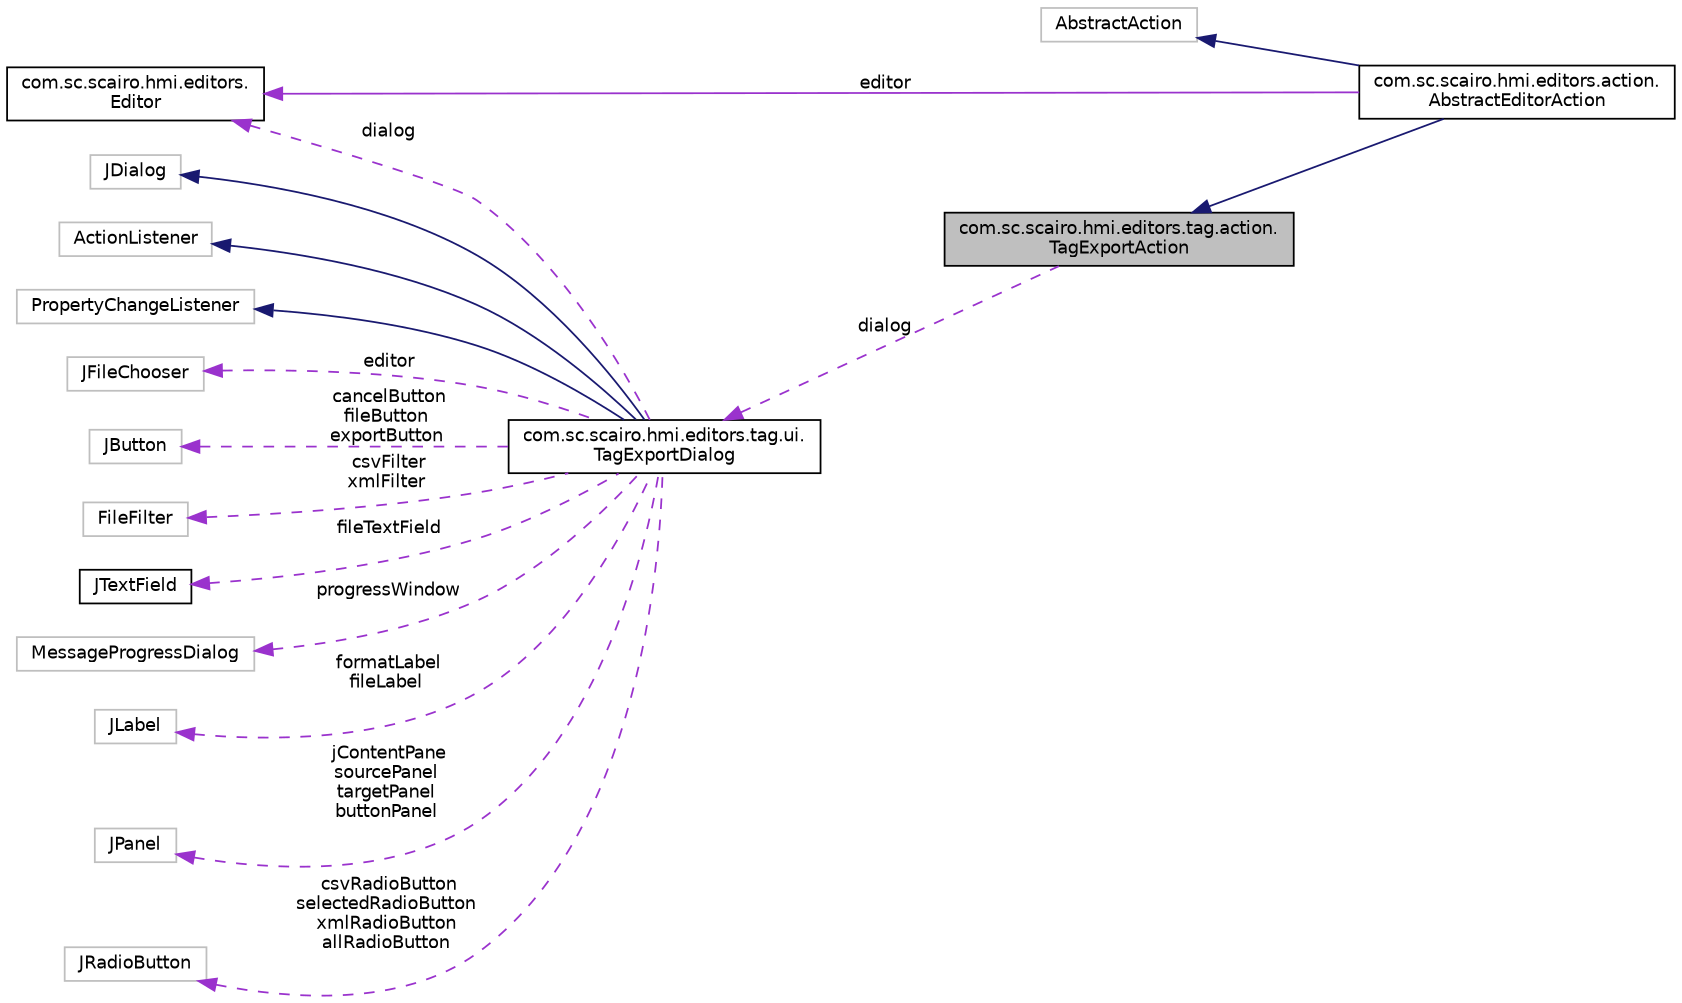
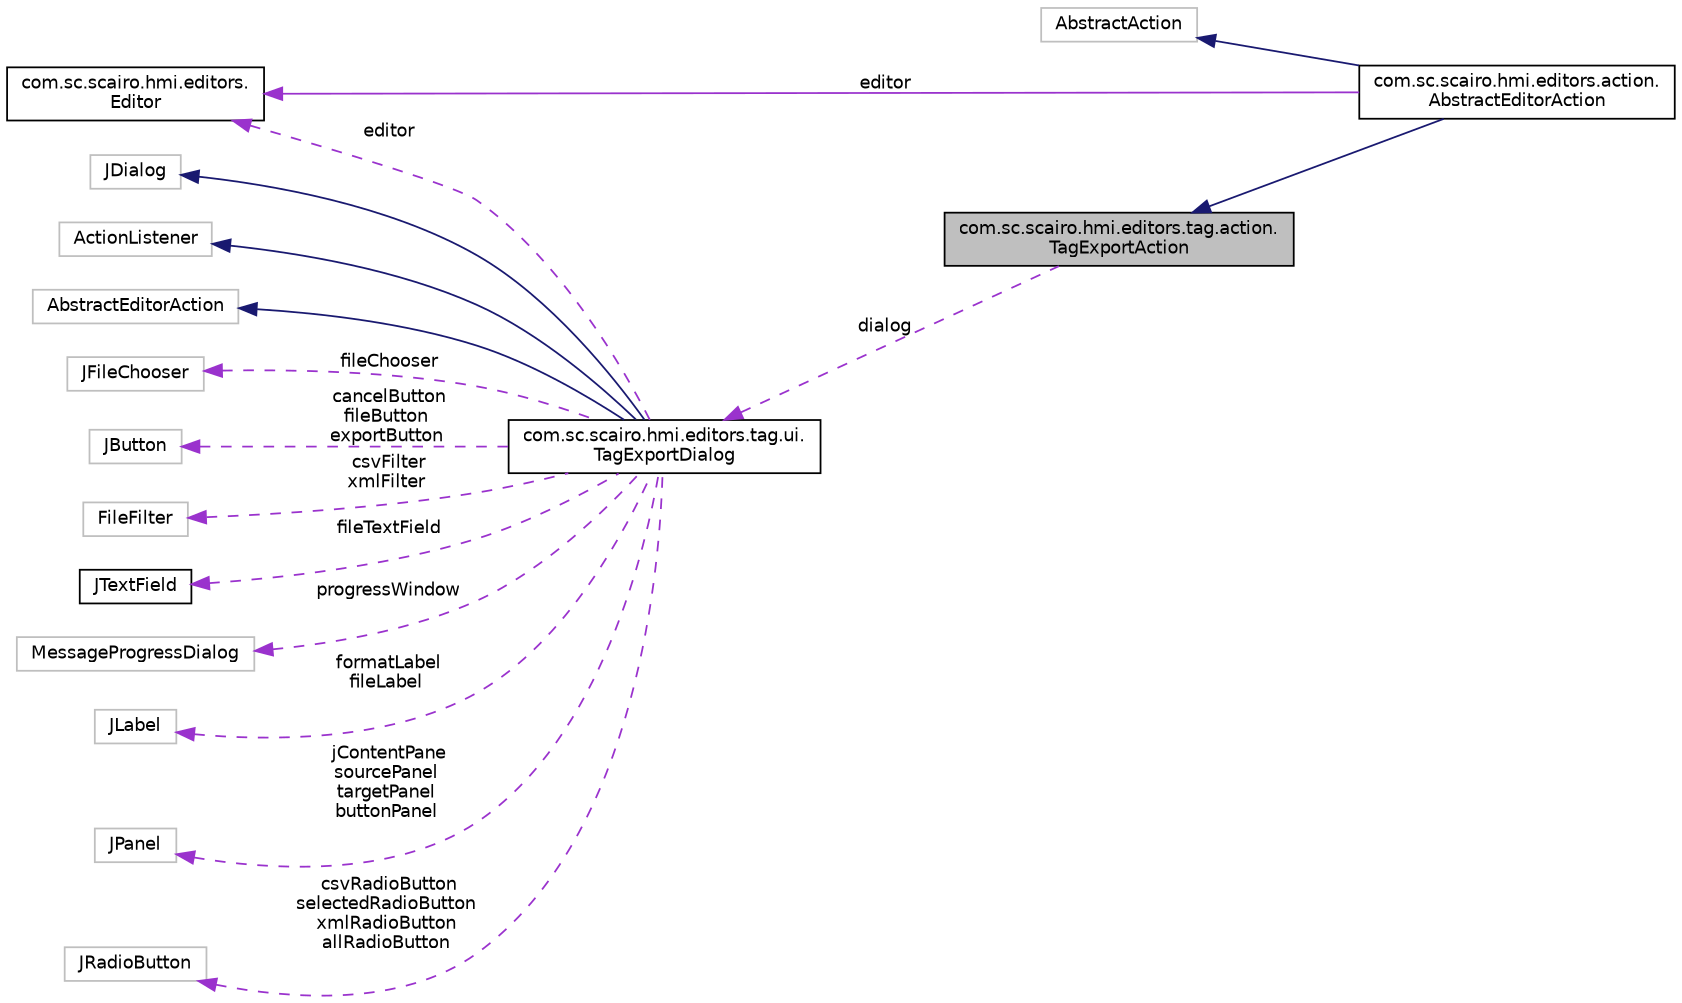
edge "com.sc.scairo.hmi.editors.tag.ui. TagExportDialog" -> "com.sc.scairo.hmi.editors. Editor": label " dialog" -> " editor"
node "PropertyChangeListener": label "PropertyChangeListener" -> "AbstractEditorAction"
edge "com.sc.scairo.hmi.editors.tag.ui. TagExportDialog" -> "JFileChooser": label " editor" -> " fileChooser"
